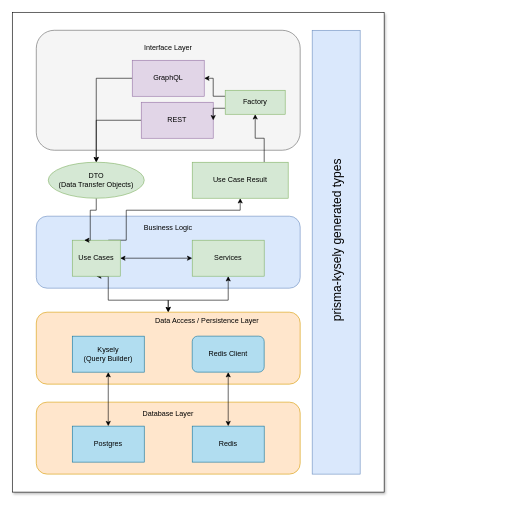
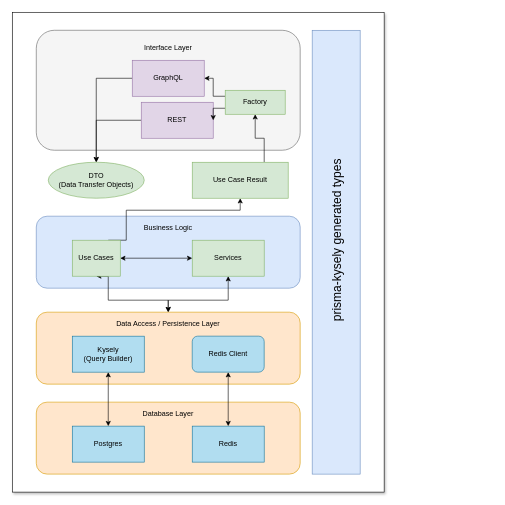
edge "DTO (Data Transfer Objects)" -> "Use Cases": removed
node "Data Access / Persistence Layer": moved (207, 321) -> (168, 324)
